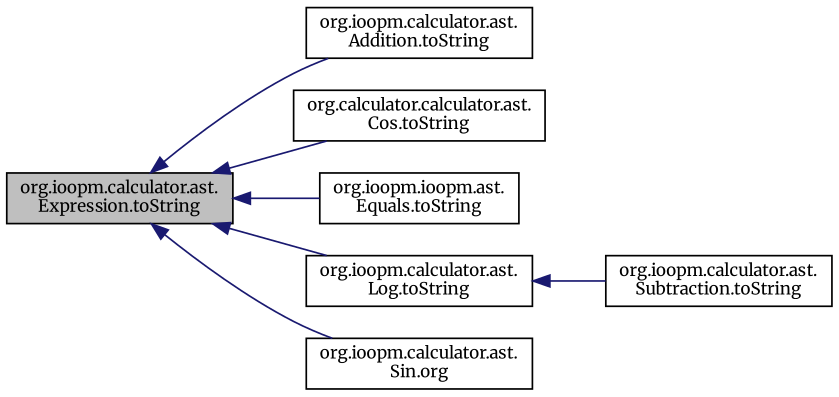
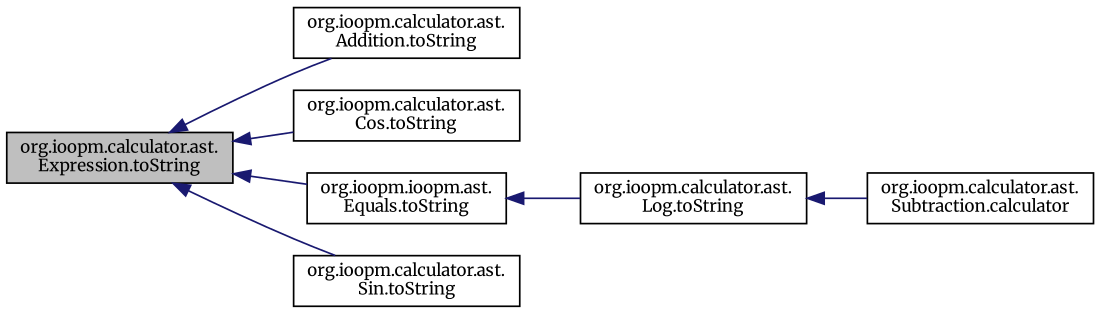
node "org.calculator.calculator.ast. Cos.toString": label "org.calculator.calculator.ast. Cos.toString" -> "org.ioopm.calculator.ast. Cos.toString"
edge "org.ioopm.calculator.ast. Log.toString" -> "org.ioopm.calculator.ast. Expression.toString": now "org.ioopm.calculator.ast. Log.toString" -> "org.ioopm.ioopm.ast. Equals.toString"
node "org.ioopm.calculator.ast. Subtraction.toString": label "org.ioopm.calculator.ast. Subtraction.toString" -> "org.ioopm.calculator.ast. Subtraction.calculator"
node "org.ioopm.calculator.ast. Sin.org": label "org.ioopm.calculator.ast. Sin.org" -> "org.ioopm.calculator.ast. Sin.toString"
